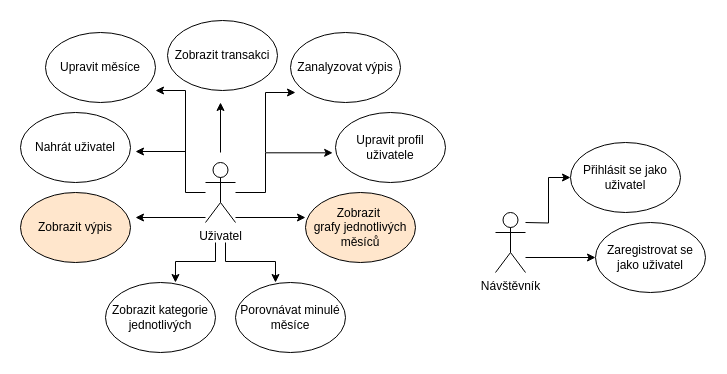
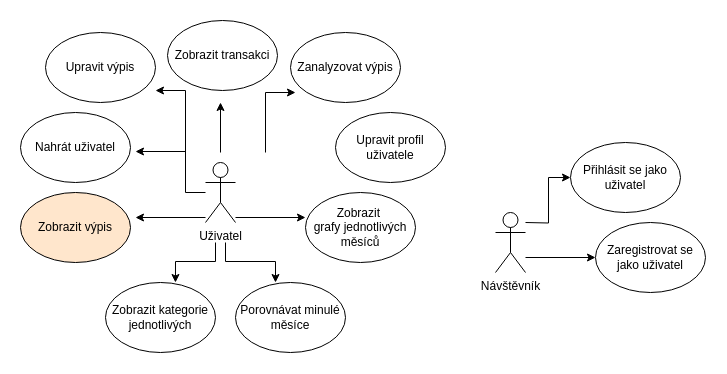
node "Upravit měsíce": label "Upravit měsíce" -> "Upravit výpis"
edge "Uživatel" -> "Upravit profil uživatele": removed
node "Zobrazit grafy jednotlivých měsíců": fillcolor #ffe6cc -> #ffffff
